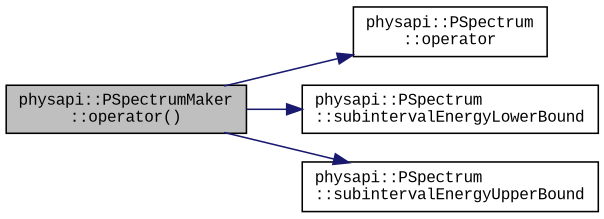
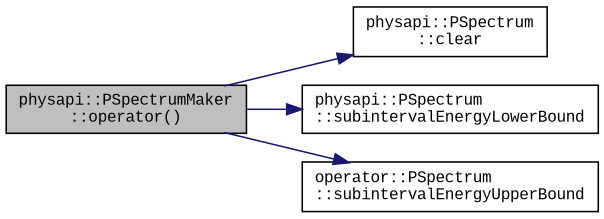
node "physapi::PSpectrum ::operator": label "physapi::PSpectrum ::operator" -> "physapi::PSpectrum ::clear"
node "physapi::PSpectrum ::subintervalEnergyUpperBound": label "physapi::PSpectrum ::subintervalEnergyUpperBound" -> "operator::PSpectrum ::subintervalEnergyUpperBound"
